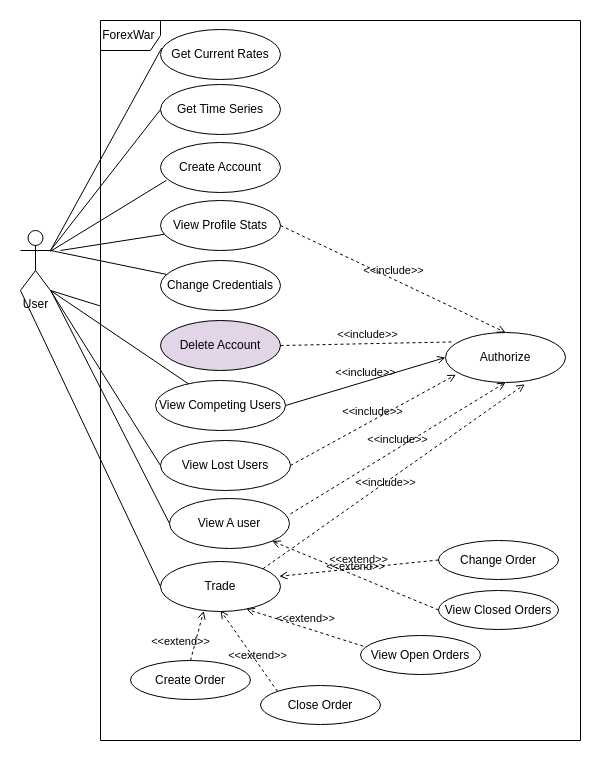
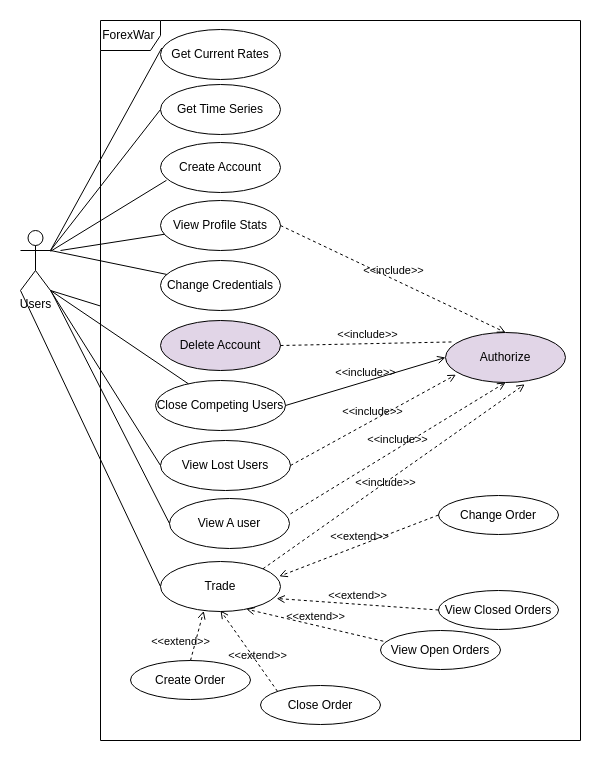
node "User": label "User" -> "Users"
node "Authorize": fillcolor #ffffff -> #e1d5e7
node "View Competing Users": label "View Competing Users" -> "Close Competing Users"
node "Change Order": moved (499, 560) -> (499, 515)
edge "View Closed Orders" -> "View A user": now "View Closed Orders" -> "Trade"
node "View Open Orders": moved (421, 655) -> (441, 650)
